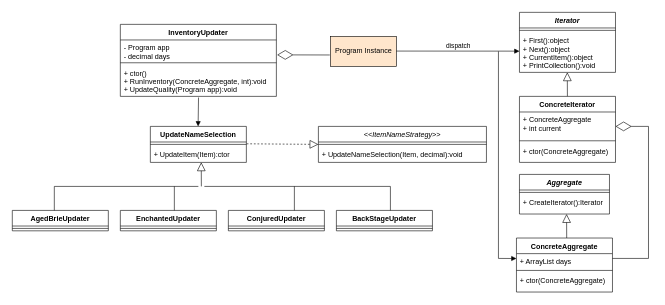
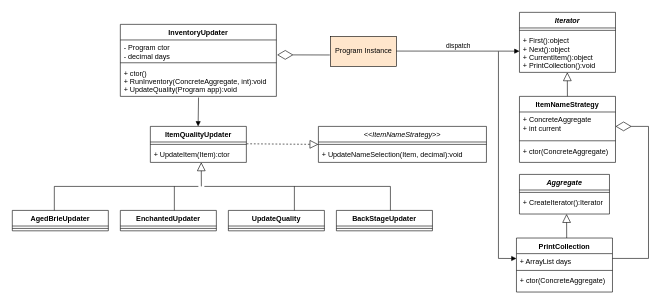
node "- Program app - decimal days": label "- Program app - decimal days" -> "- Program ctor - decimal days"
node "ConcreteIterator": label "ConcreteIterator" -> "ItemNameStrategy"
node "UpdateNameSelection": label "UpdateNameSelection" -> "ItemQualityUpdater"
node "ConjuredUpdater": label "ConjuredUpdater" -> "UpdateQuality"
node "ConcreteAggregate": label "ConcreteAggregate" -> "PrintCollection"
